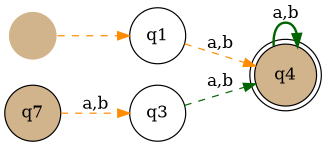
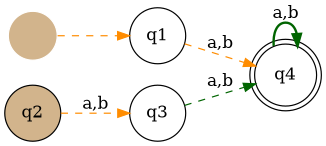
node "q4": fillcolor tan -> white
node "q7": label "q7" -> "q2"
